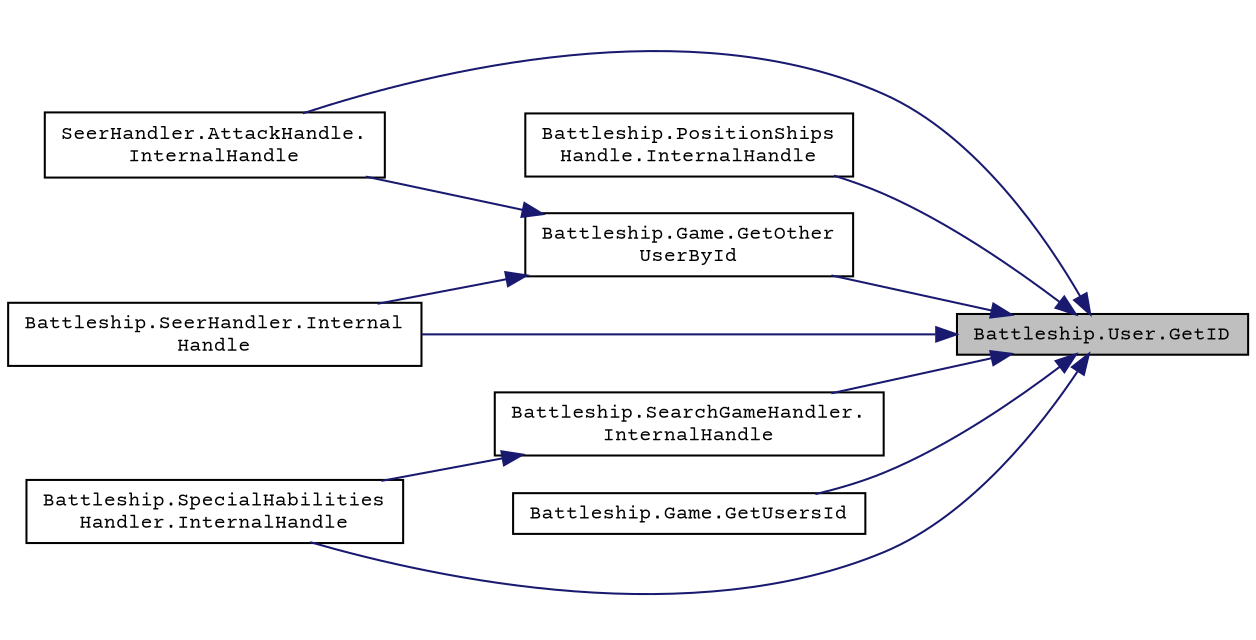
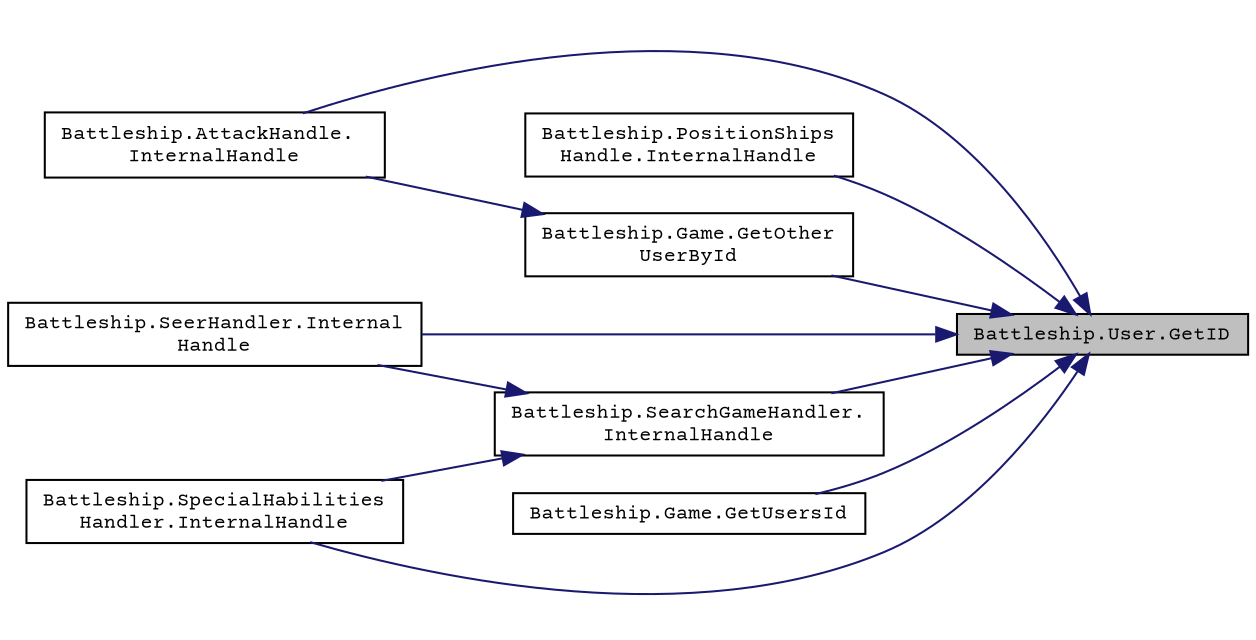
node "SeerHandler.AttackHandle. InternalHandle": label "SeerHandler.AttackHandle. InternalHandle" -> "Battleship.AttackHandle. InternalHandle"
edge "Battleship.SeerHandler.Internal Handle" -> "Battleship.Game.GetOther UserById": now "Battleship.SeerHandler.Internal Handle" -> "Battleship.SearchGameHandler. InternalHandle"
